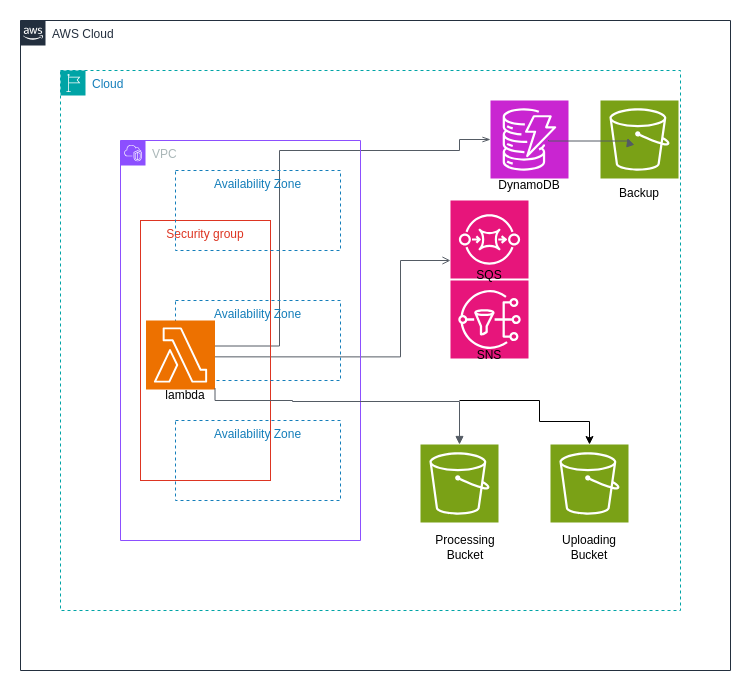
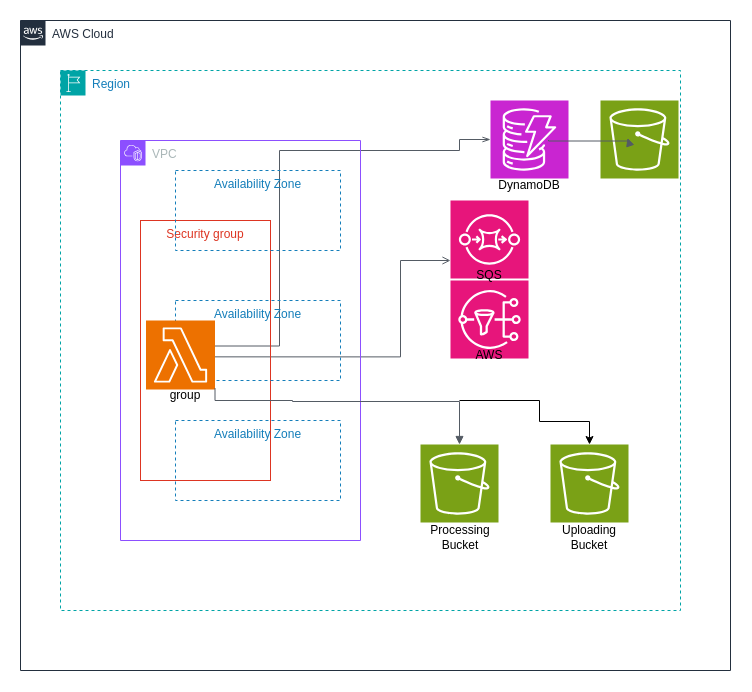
node "Cloud": label "Cloud" -> "Region"
node "Backup": removed
node "SNS": label "SNS" -> "AWS"
node "lambda": label "lambda" -> "group"
node "Processing Bucket": moved (466, 548) -> (461, 538)
node "Uploading Bucket": moved (590, 548) -> (590, 538)
